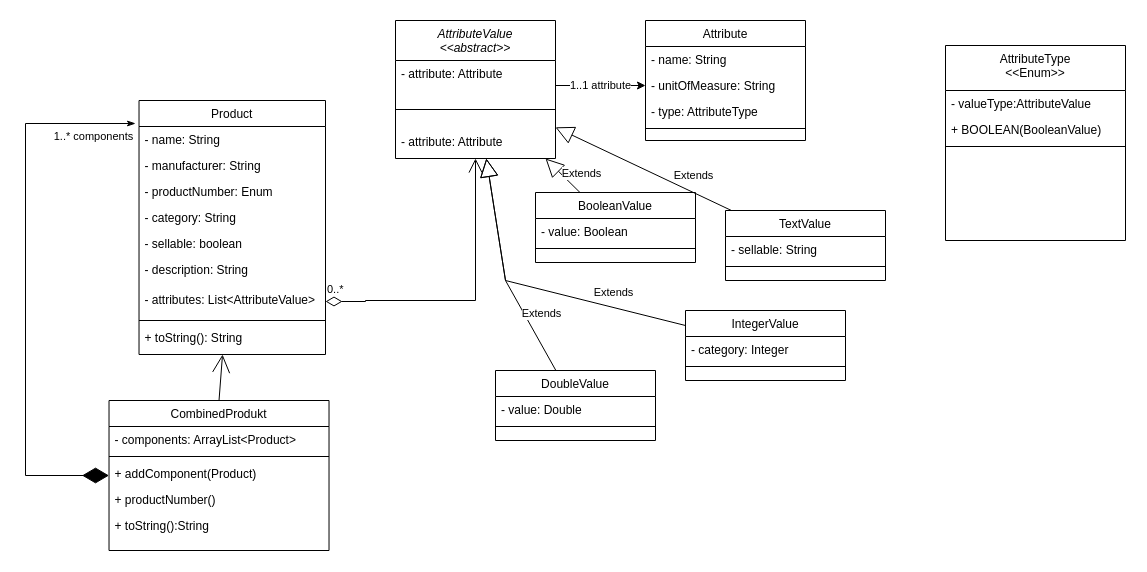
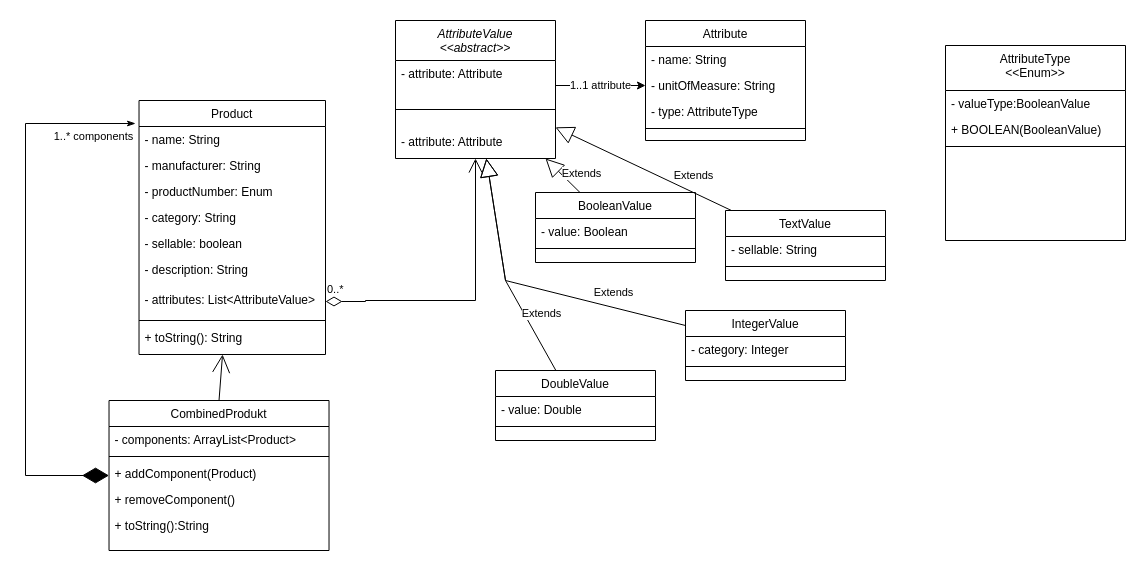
node "- valueType:AttributeValue": label "- valueType:AttributeValue" -> "- valueType:BooleanValue"
node "+ productNumber()": label "+ productNumber()" -> "+ removeComponent()"
